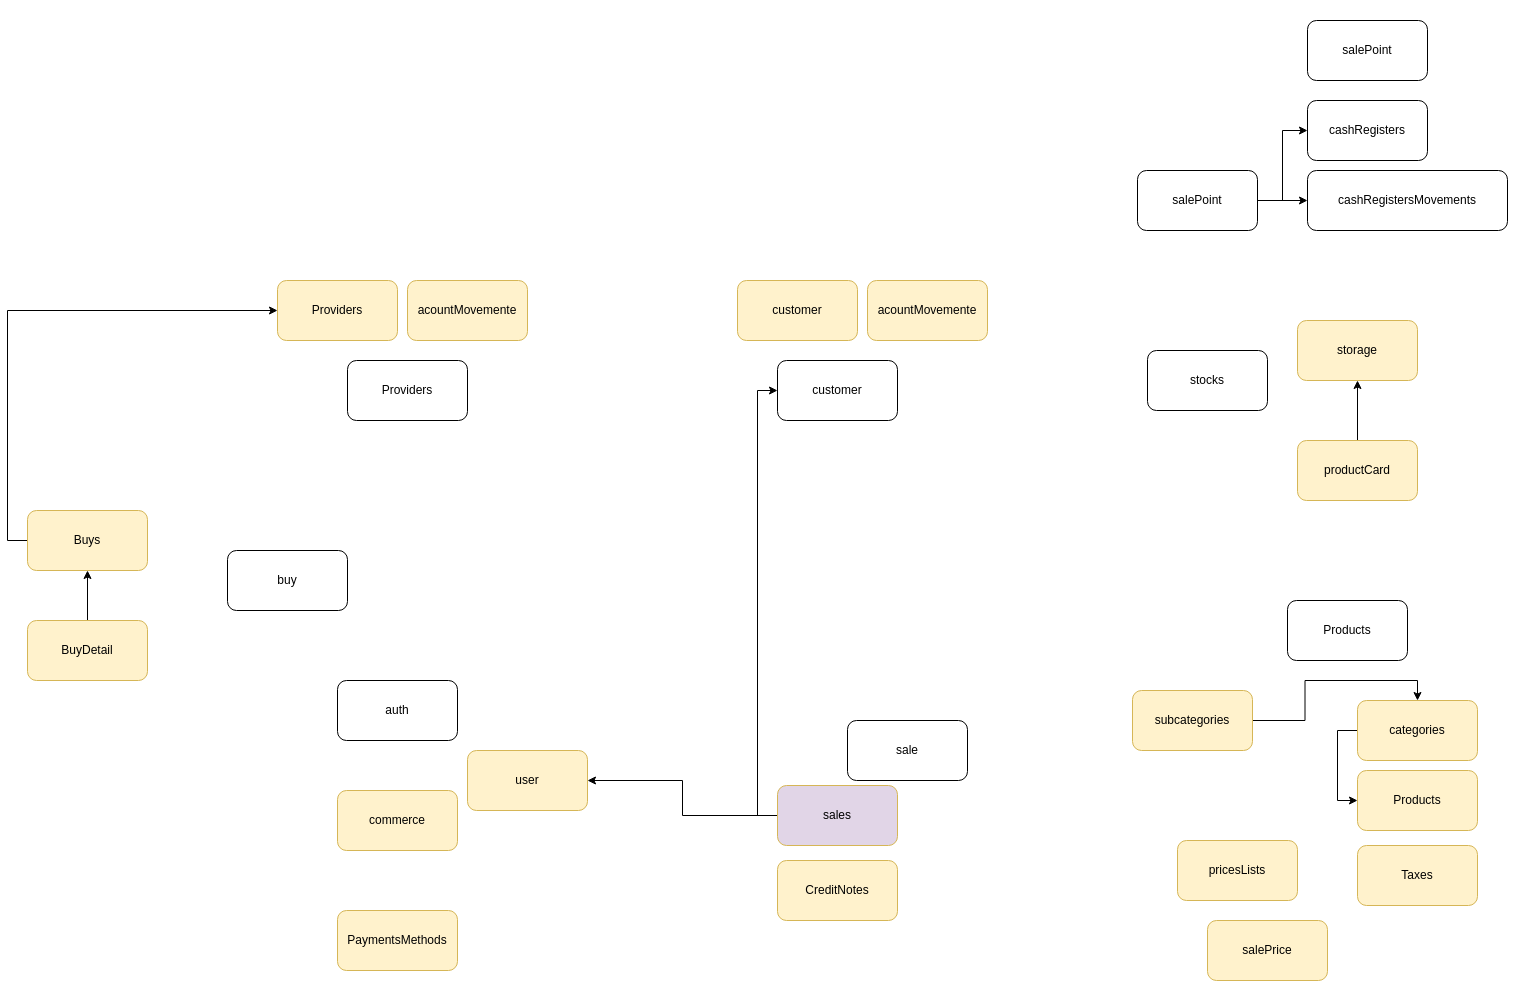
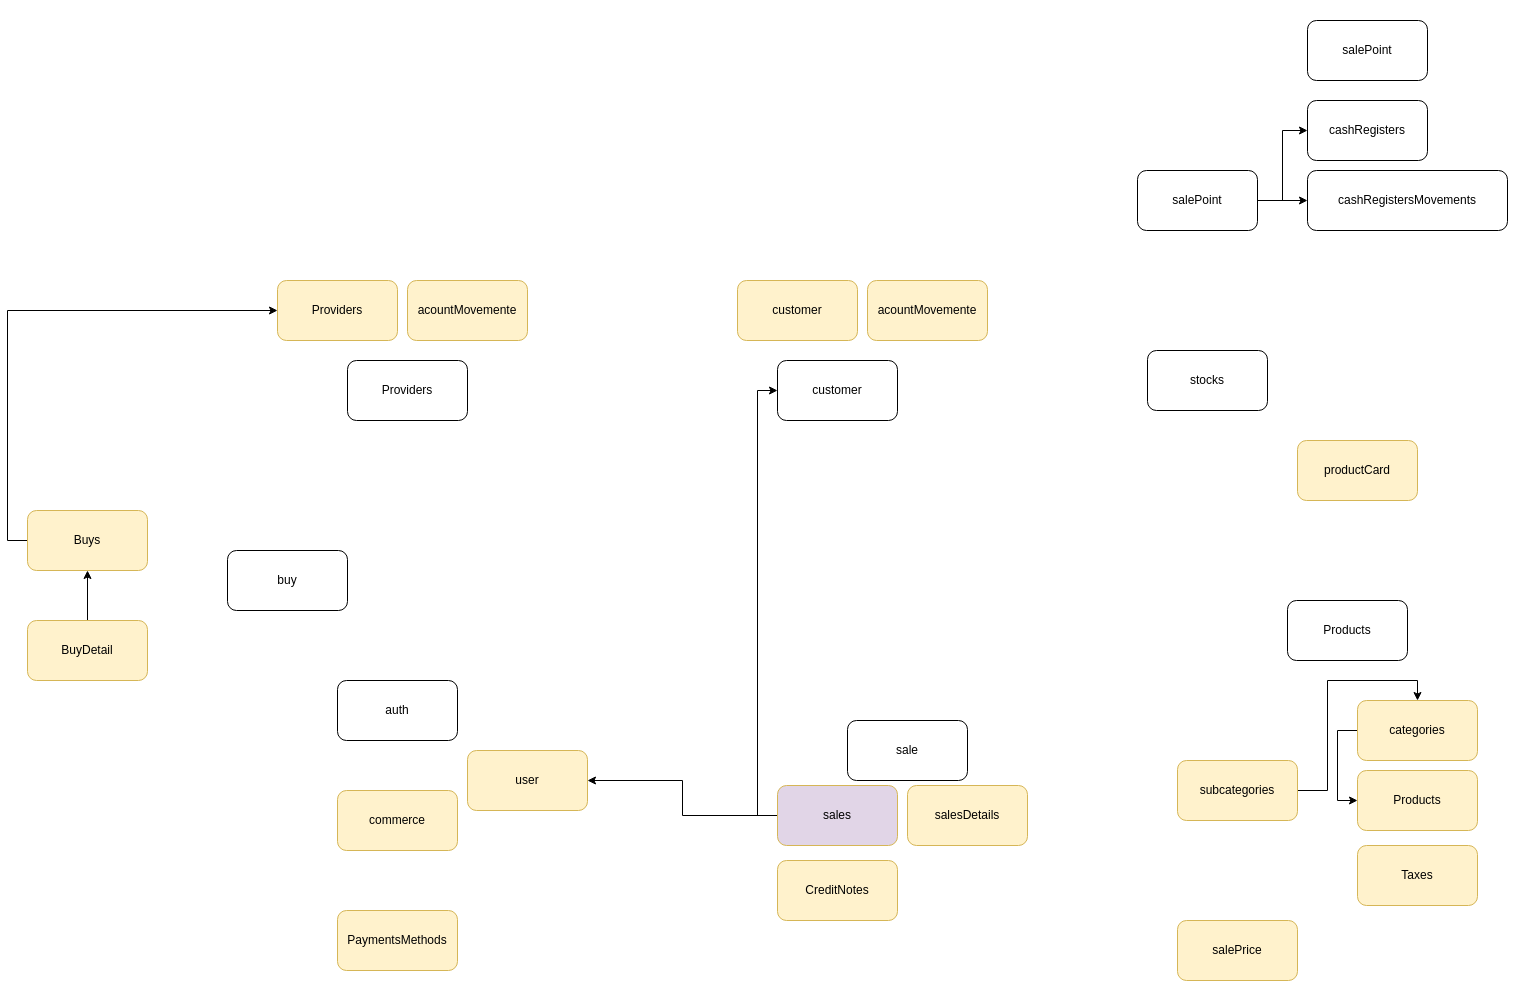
node "storage": removed
edge "productCard" -> "storage": removed
node "subcategories": moved (1193, 721) -> (1238, 791)
node "salesDetails": added
node "pricesLists": removed
node "salePrice": moved (1268, 951) -> (1238, 951)
